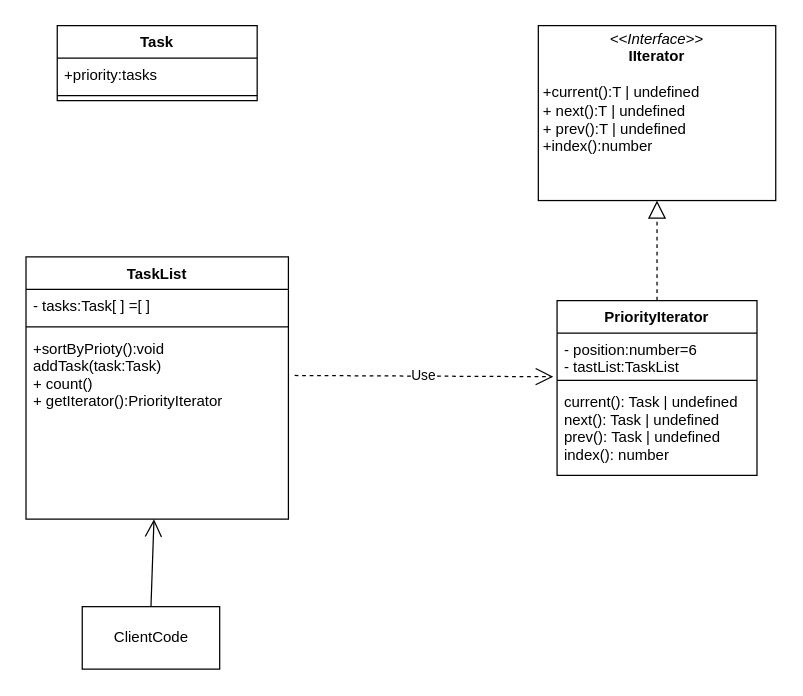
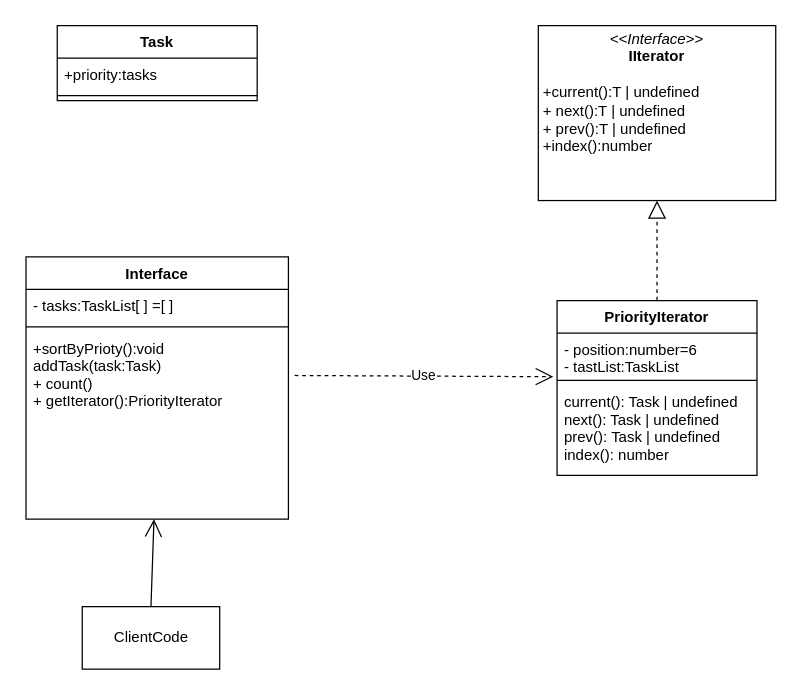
node "TaskList": label "TaskList" -> "Interface"
node "- tasks:Task[ ] =[ ]": label "- tasks:Task[ ] =[ ]" -> "- tasks:TaskList[ ] =[ ]"
